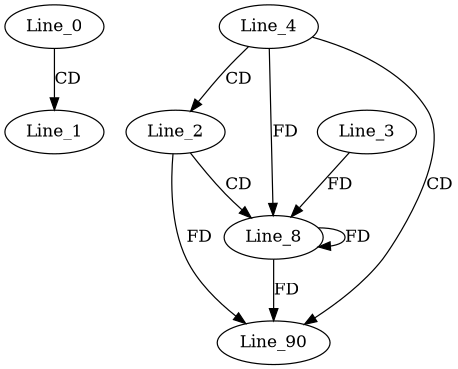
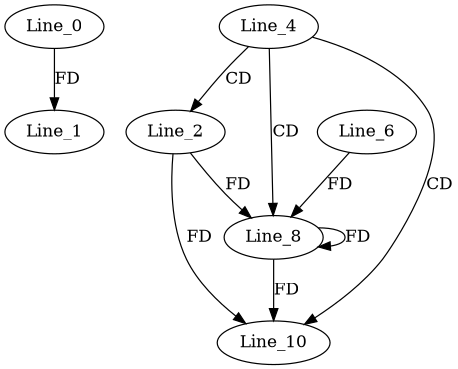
edge "Line_0" -> "Line_1": label "CD" -> "FD"
edge "Line_4" -> "Line_8": label "FD" -> "CD"
node "Line_3": label "Line_3" -> "Line_6"
edge "Line_2" -> "Line_8": label "CD" -> "FD"
node "Line_90": label "Line_90" -> "Line_10"
